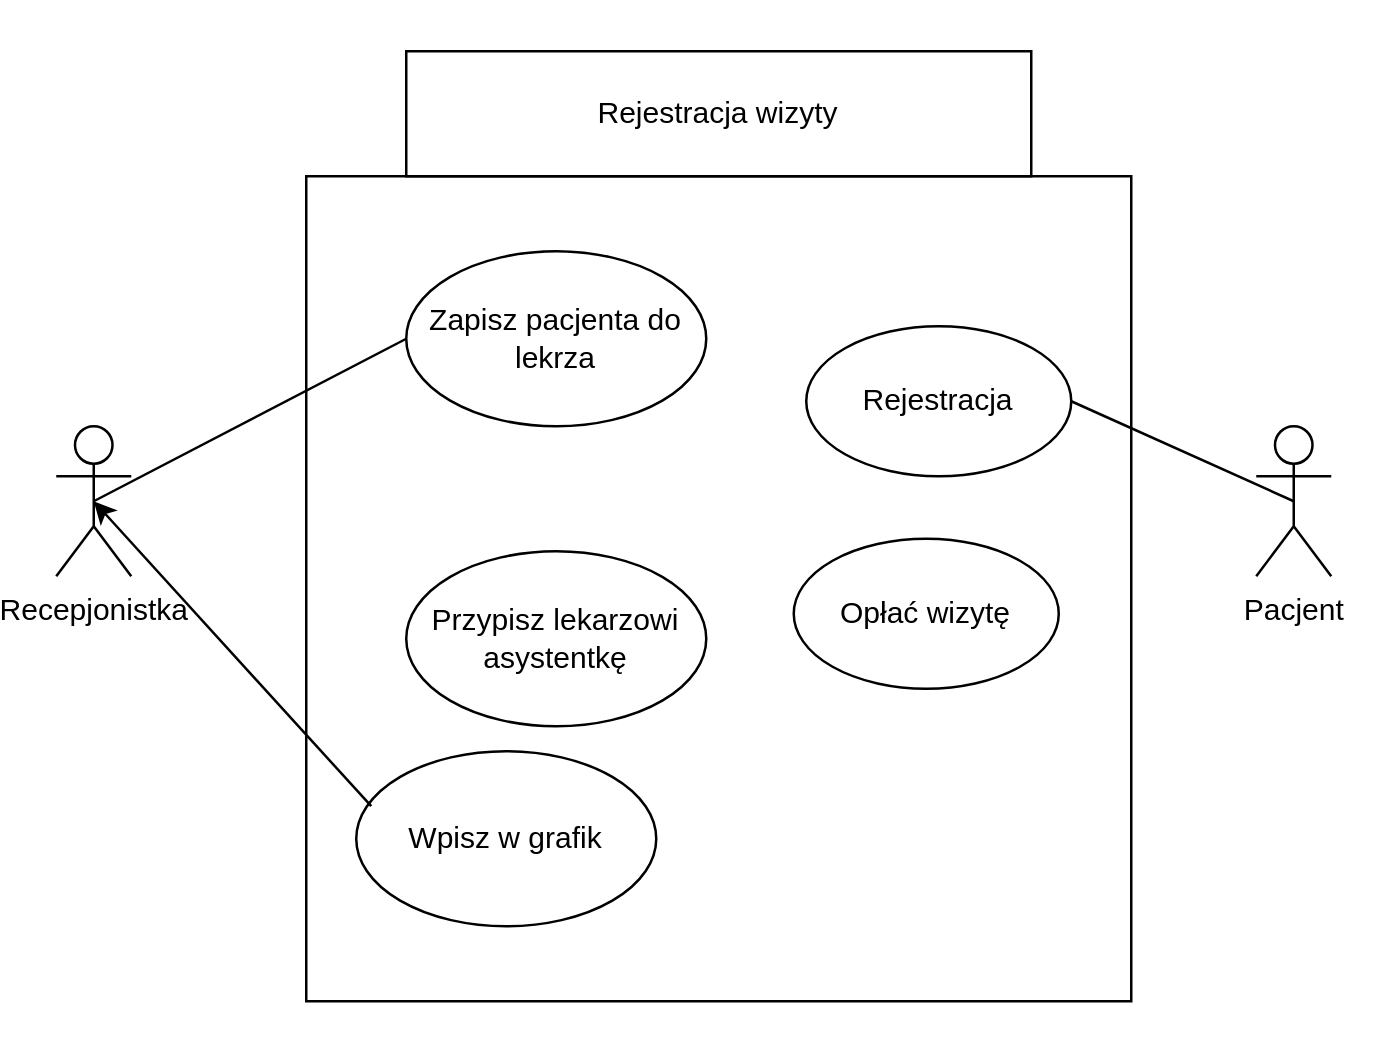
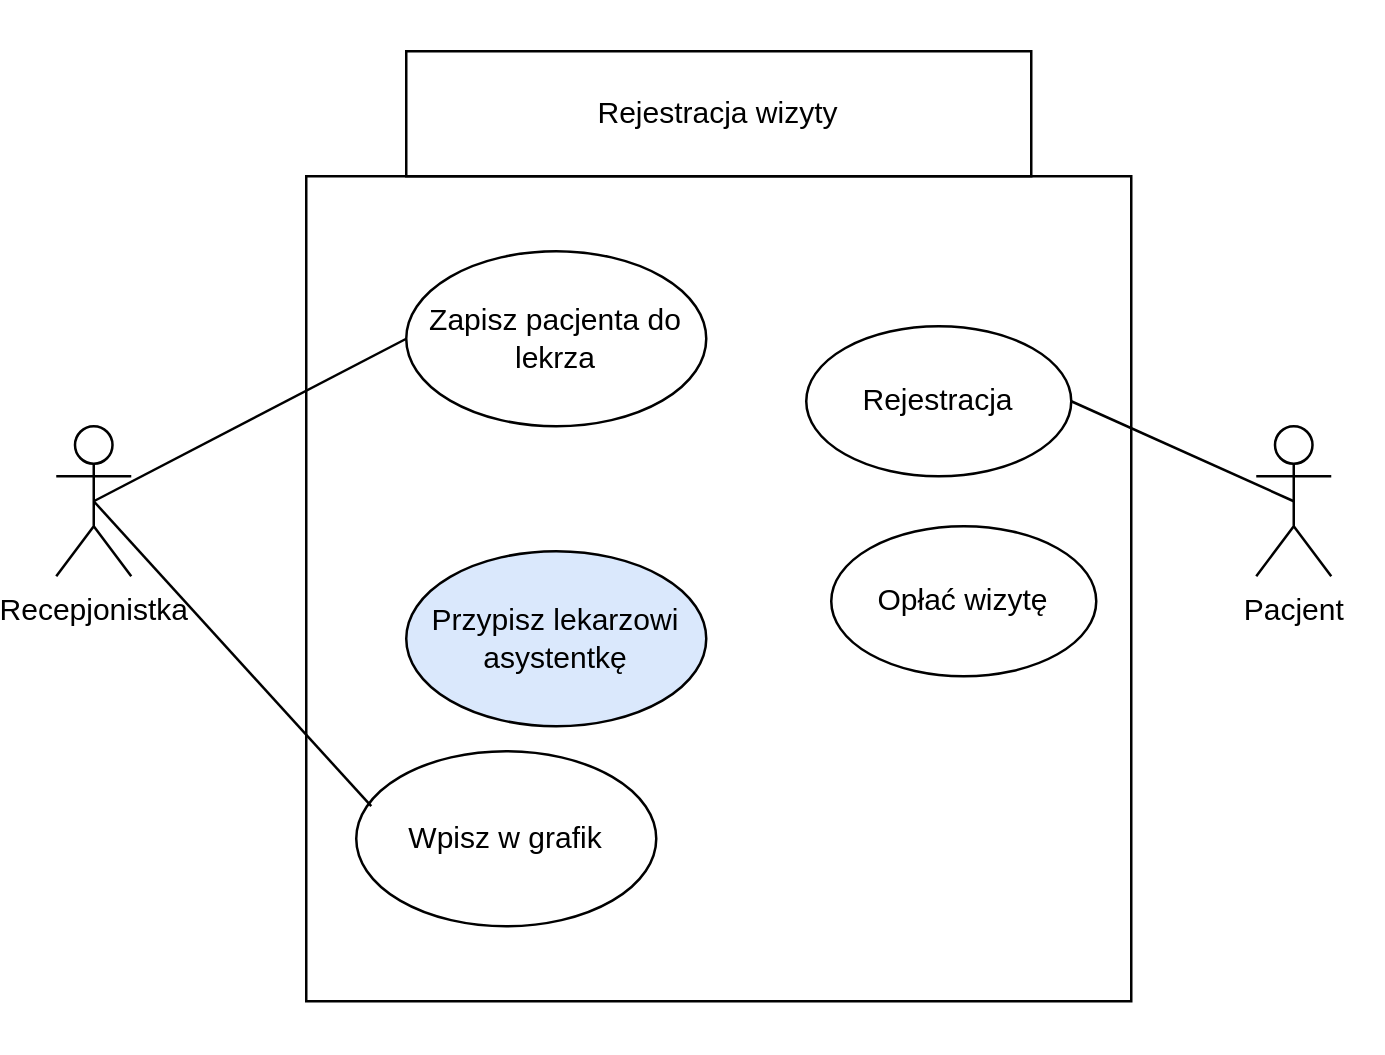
edge "Wpisz w grafik" -> "Recepjonistka": arrowhead classic -> none
node "Opłać wizytę": moved (926, 614) -> (964, 601)
node "Przypisz lekarzowi asystentkę": fillcolor #ffffff -> #dae8fc
